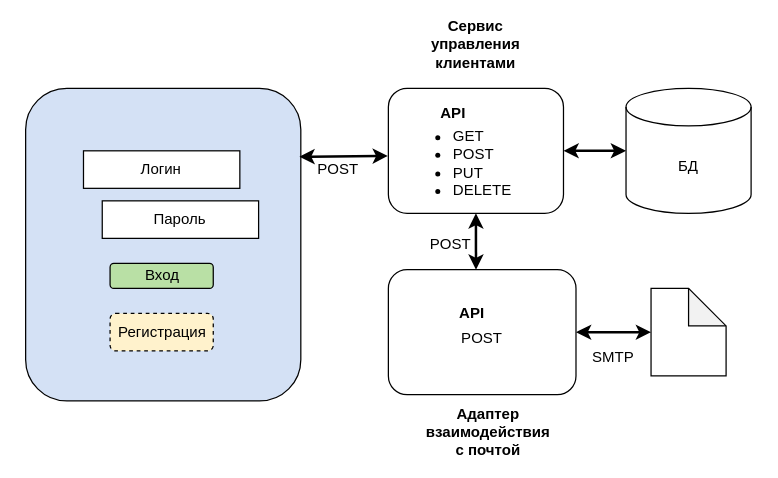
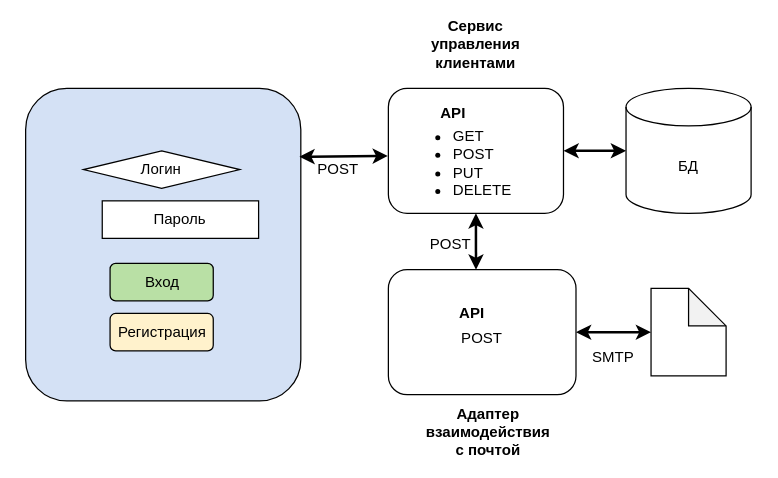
node "Логин": shape rectangle -> diamond
node "Вход": size 103x25 -> 103x38
node "Регистрация": style dashed -> solid
